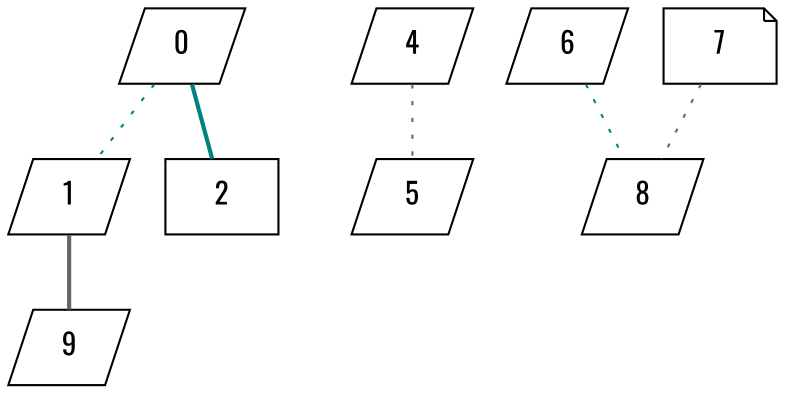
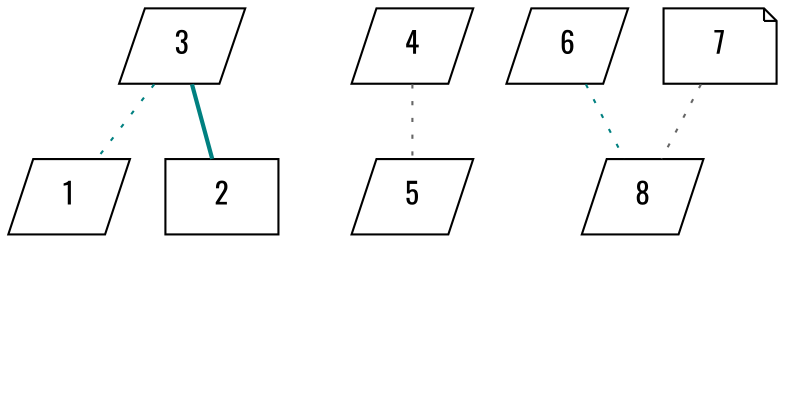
node "0": label "0" -> "3"
node "9": removed
